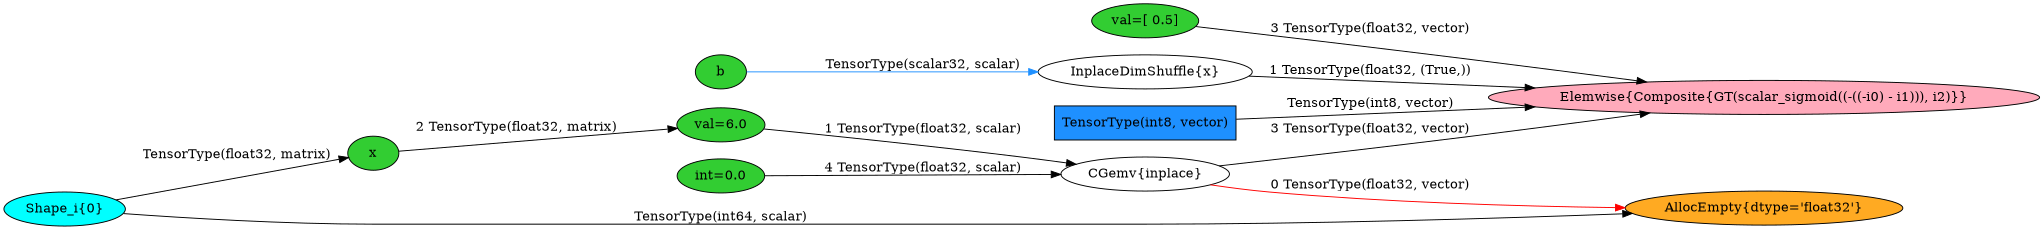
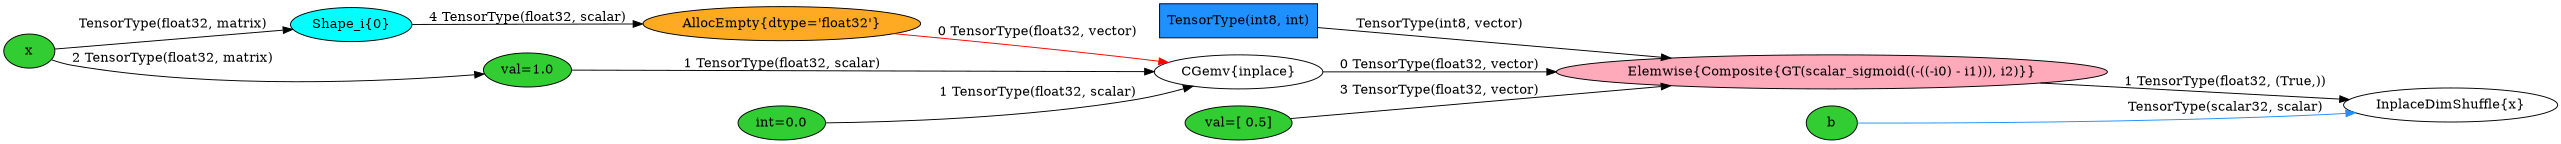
edge "InplaceDimShuffle{x}" -> "Elemwise{Composite{GT(scalar_sigmoid((-((-i0) - i1))), i2)}}": reversed
node "TensorType(int8, vector)": label "TensorType(int8, vector)" -> "TensorType(int8, int)"
node "val=6.0": label "val=6.0" -> "val=1.0"
edge "CGemv{inplace}" -> "Elemwise{Composite{GT(scalar_sigmoid((-((-i0) - i1))), i2)}}": label "3 TensorType(float32, vector)" -> "0 TensorType(float32, vector)"
edge "int=0.0" -> "CGemv{inplace}": label "4 TensorType(float32, scalar)" -> "1 TensorType(float32, scalar)"
edge "Shape_i{0}" -> "x": reversed
edge "CGemv{inplace}" -> "AllocEmpty{dtype='float32'}": reversed
edge "Shape_i{0}" -> "AllocEmpty{dtype='float32'}": label "TensorType(int64, scalar)" -> "4 TensorType(float32, scalar)"
